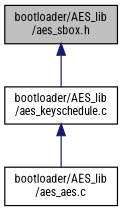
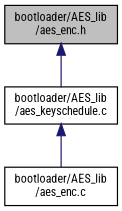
node "bootloader/AES_lib /aes_sbox.h": label "bootloader/AES_lib /aes_sbox.h" -> "bootloader/AES_lib /aes_enc.h"
node "bootloader/AES_lib /aes_aes.c": label "bootloader/AES_lib /aes_aes.c" -> "bootloader/AES_lib /aes_enc.c"
